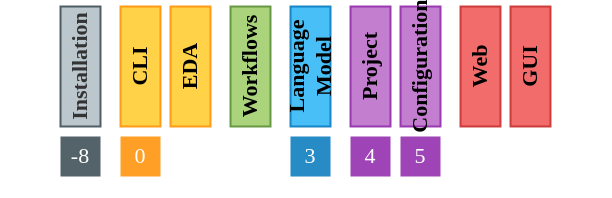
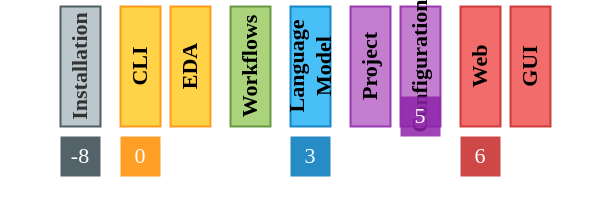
node "4": removed
node "5": moved (421, 157) -> (421, 117)
node "6": added
